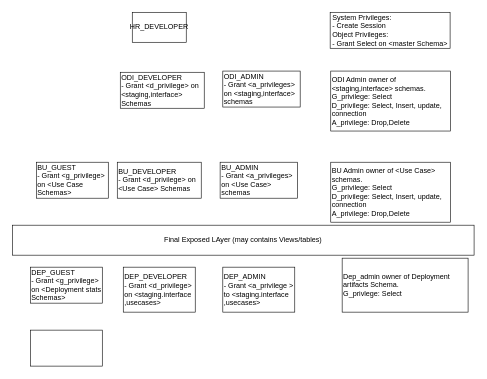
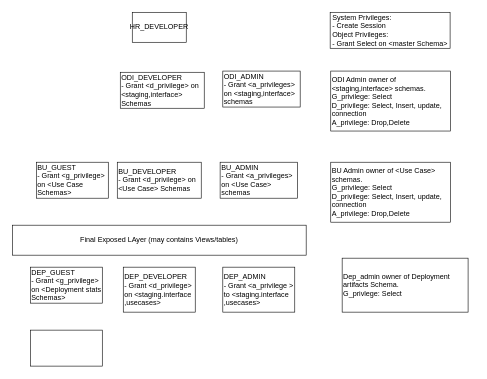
node "Final Exposed LAyer (may contains Views/tables)": size 462x30 -> 294x30
